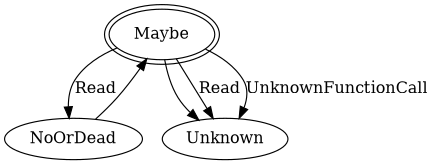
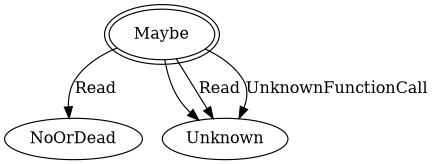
edge "NoOrDead" -> "Maybe": removed
